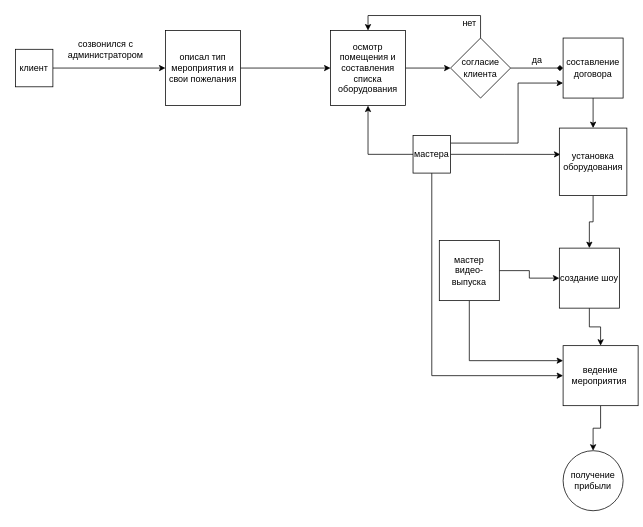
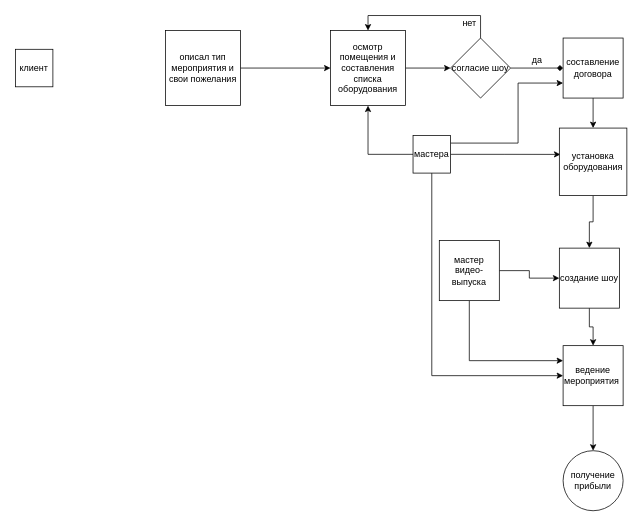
node "созвонился с администратором": removed
edge "клиент" -> "описал тип мероприятия и свои пожелания": removed
node "согласие клиента": label "согласие клиента" -> "согласие шоу"
node "ведение мероприятия": size 75x60 -> 60x60
